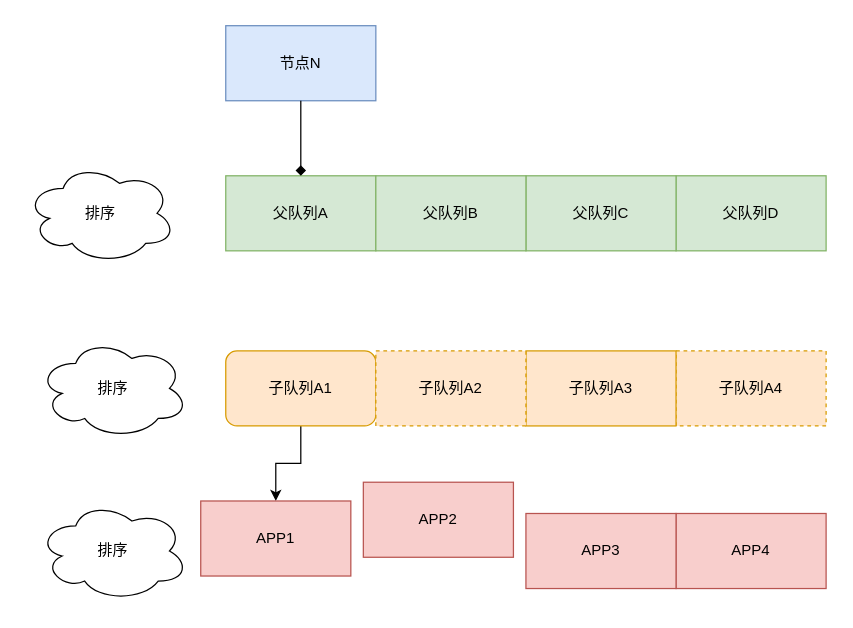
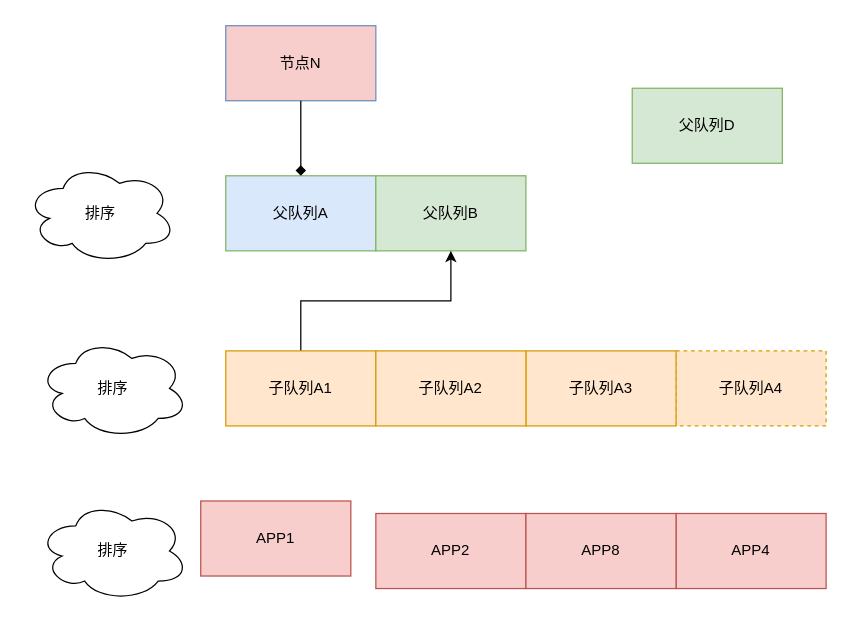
node "节点N": fillcolor #dae8fc -> #f8cecc
node "父队列A": fillcolor #d5e8d4 -> #dae8fc
node "父队列C": removed
node "父队列D": moved (751, 213) -> (707, 126)
node "子队列A1": shape rounded rectangle -> rectangle
node "子队列A2": style dashed -> solid
edge "子队列A1" -> "APP1": now "子队列A1" -> "父队列B"
node "APP2": moved (438, 519) -> (451, 551)
node "APP3": label "APP3" -> "APP8"
